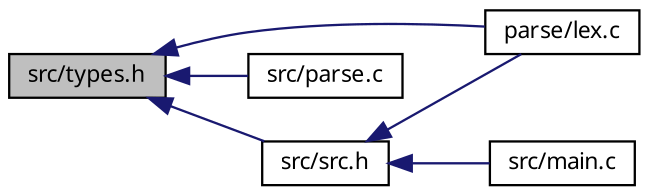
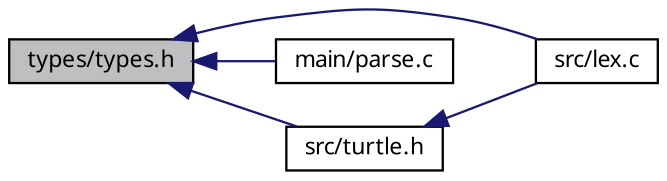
node "parse/lex.c": label "parse/lex.c" -> "src/lex.c"
node "src/types.h": label "src/types.h" -> "types/types.h"
node "src/parse.c": label "src/parse.c" -> "main/parse.c"
node "src/src.h": label "src/src.h" -> "src/turtle.h"
node "src/main.c": removed
